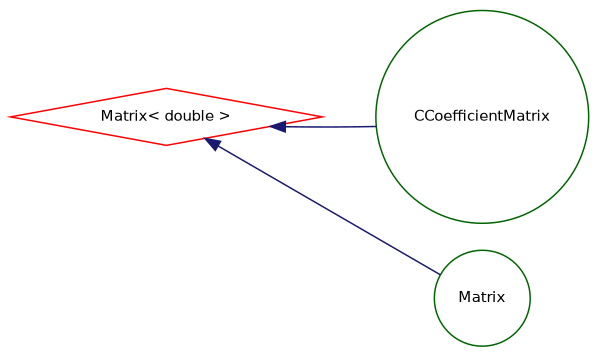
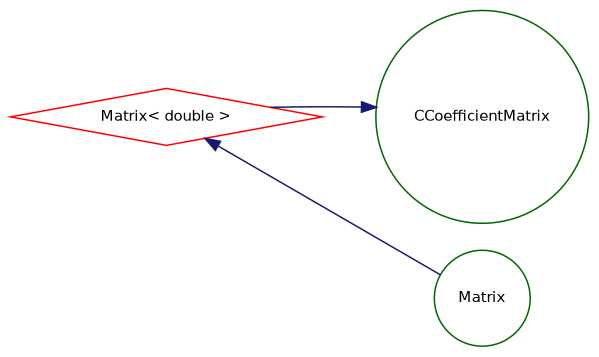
edge "CCoefficientMatrix" -> "Matrix< double >": reversed
